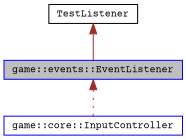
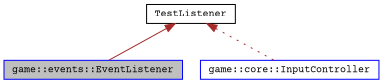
edge "game::core::InputController" -> "game::events::EventListener": now "game::core::InputController" -> "TestListener"
